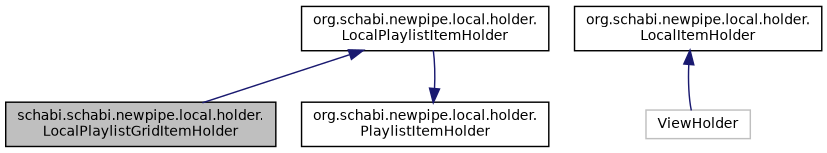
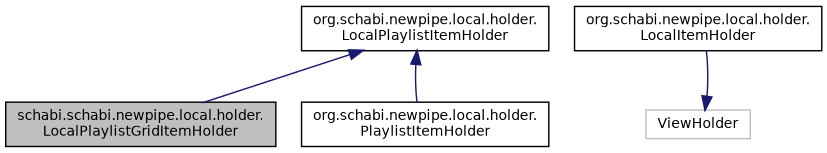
edge "org.schabi.newpipe.local.holder. LocalPlaylistItemHolder" -> "org.schabi.newpipe.local.holder. PlaylistItemHolder": reversed
edge "ViewHolder" -> "org.schabi.newpipe.local.holder. LocalItemHolder": reversed
